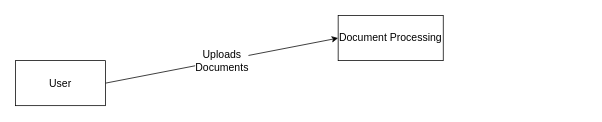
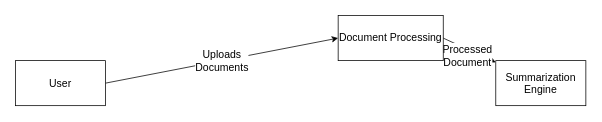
edge "Document Processing" -> "Summarization Engine": added, label "Processed Document"
node "Summarization Engine": added
